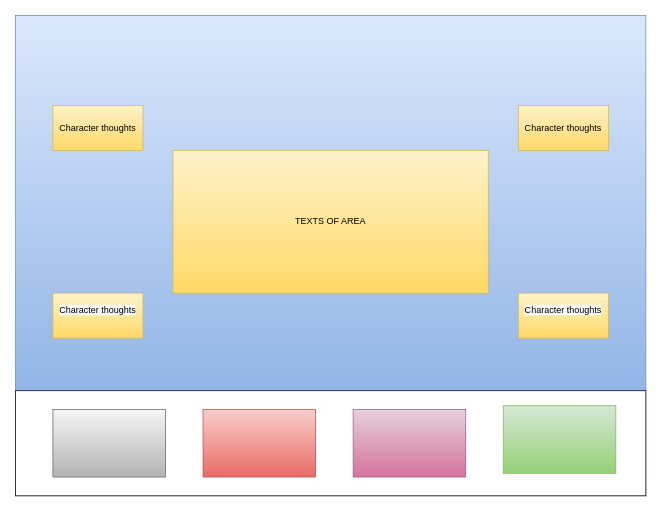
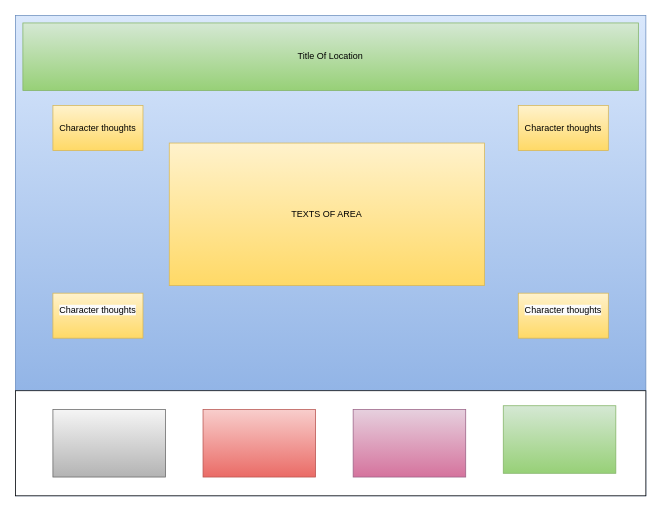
node "Title Of Location": added
node "TEXTS OF AREA": moved (330, 222) -> (327, 214)
